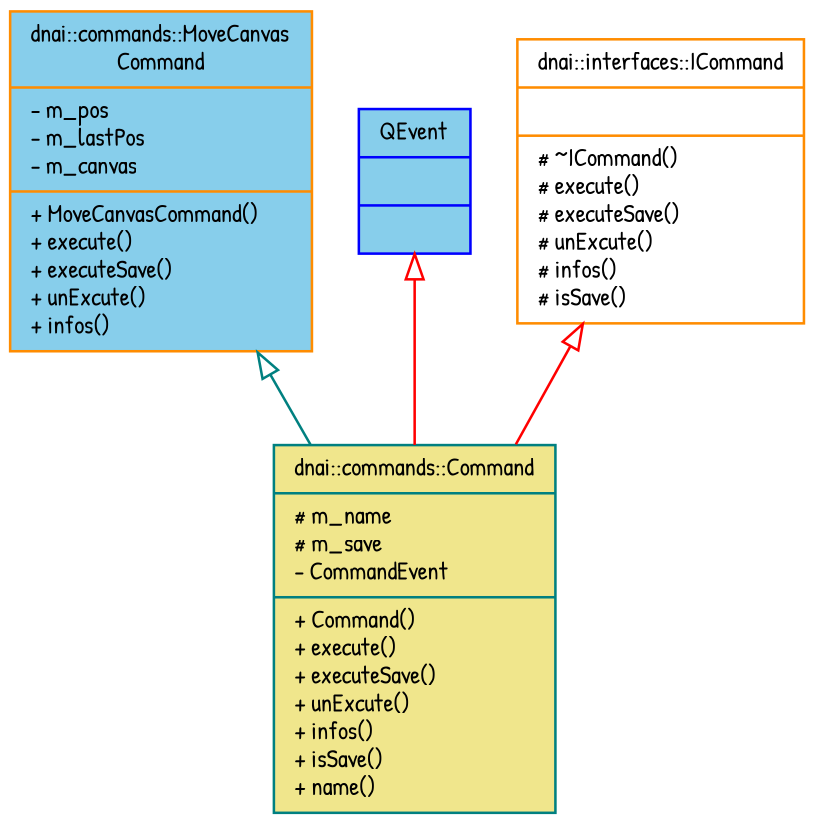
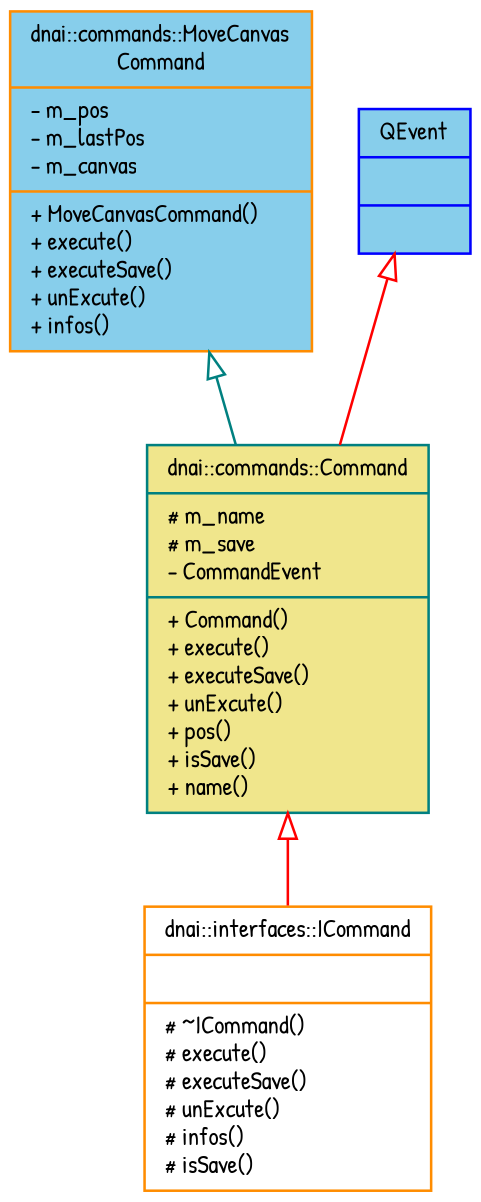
edge "dnai::commands::Command" -> "dnai::interfaces::ICommand": reversed
node "dnai::commands::Command": text "+ infos()" -> "+ pos()"
